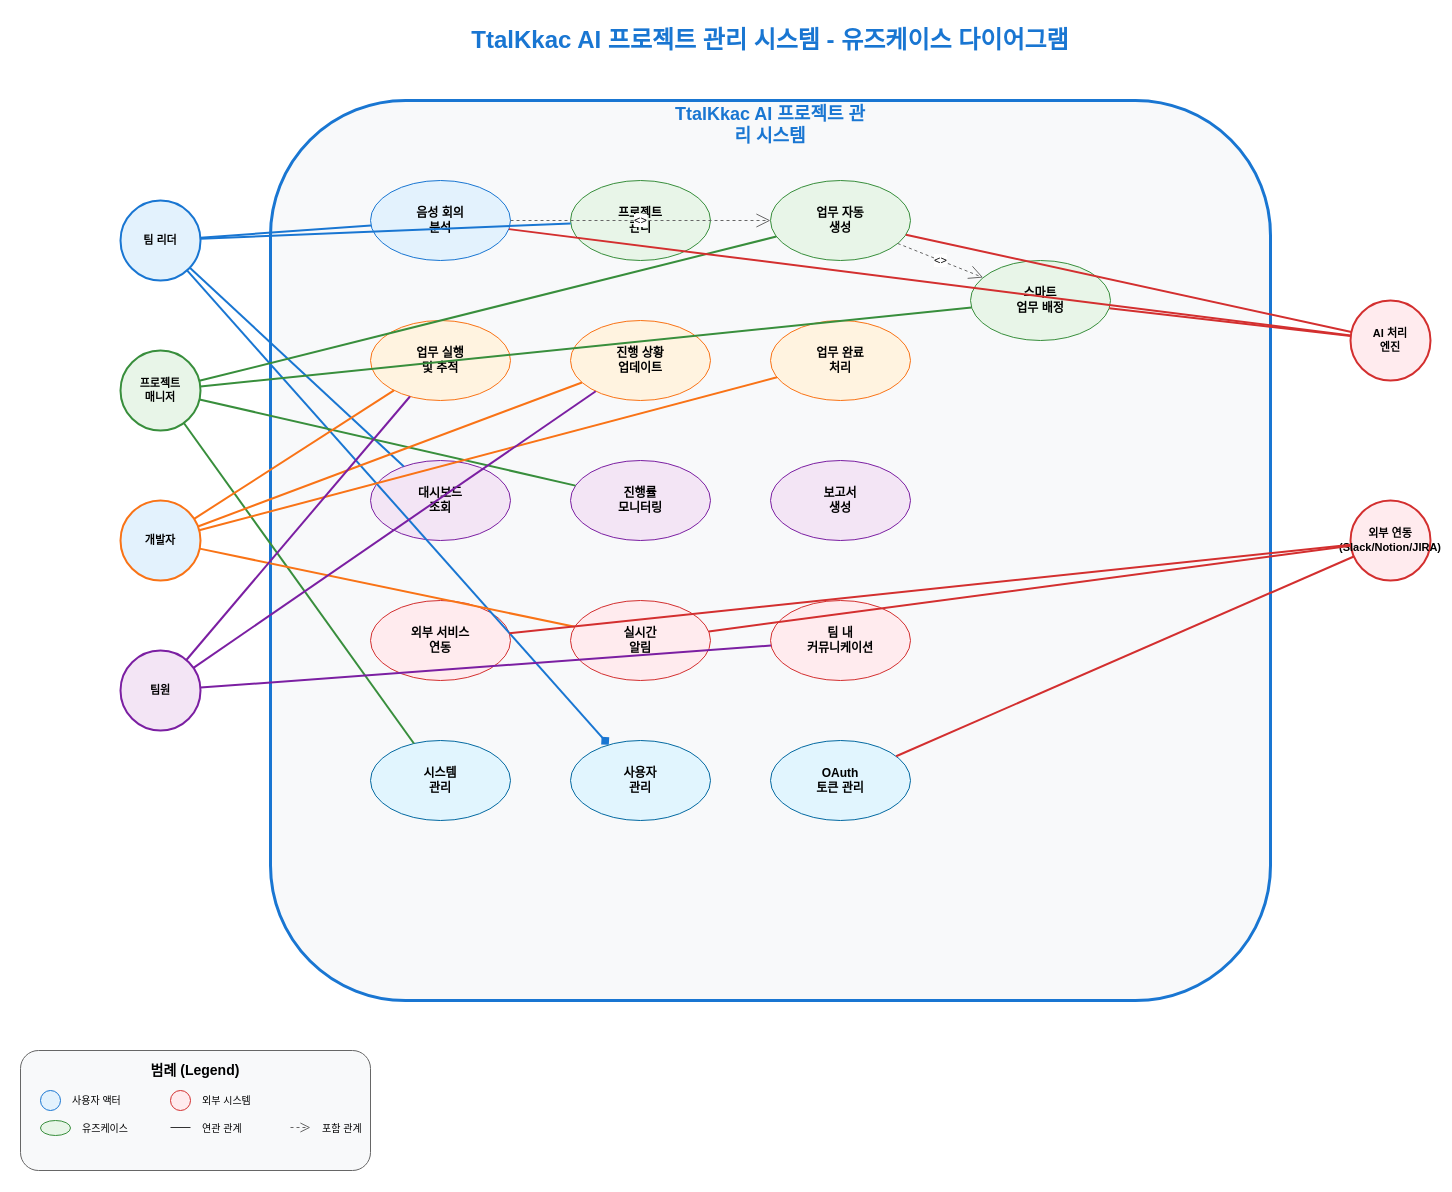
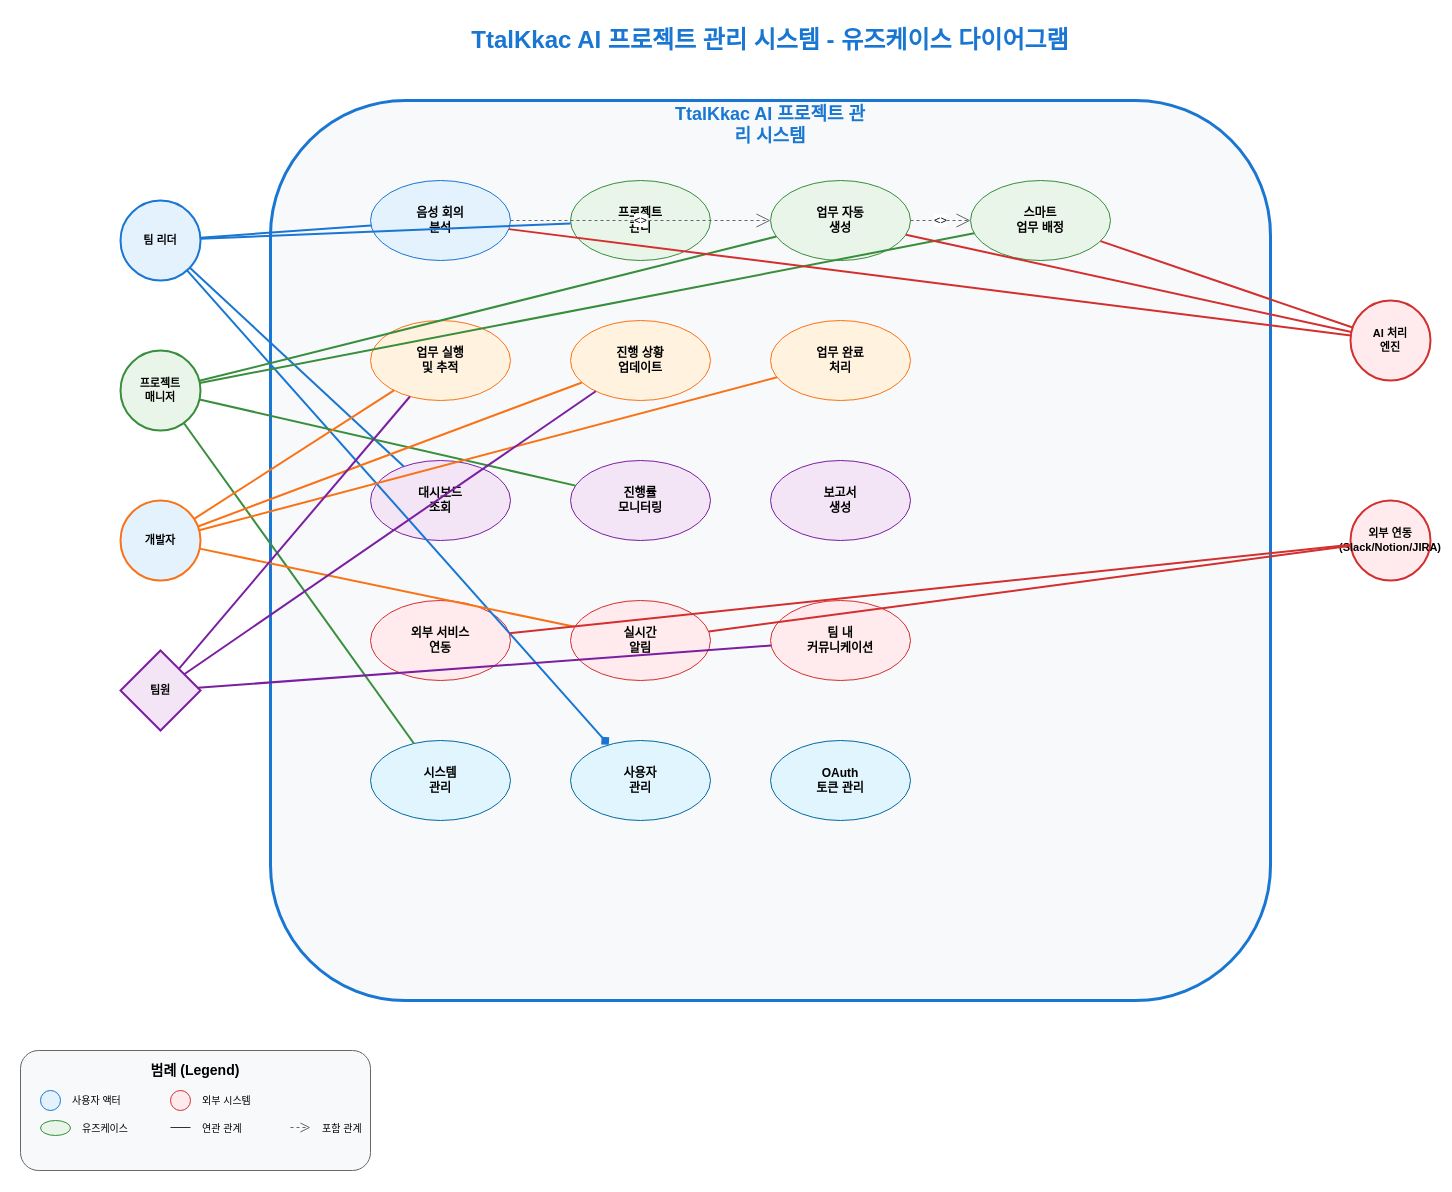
node "스마트 업무 배정": moved (1041, 301) -> (1041, 221)
edge "외부 연동 (Slack/Notion/JIRA)" -- "OAuth 토큰 관리": removed
node "팀원": shape ellipse -> diamond
